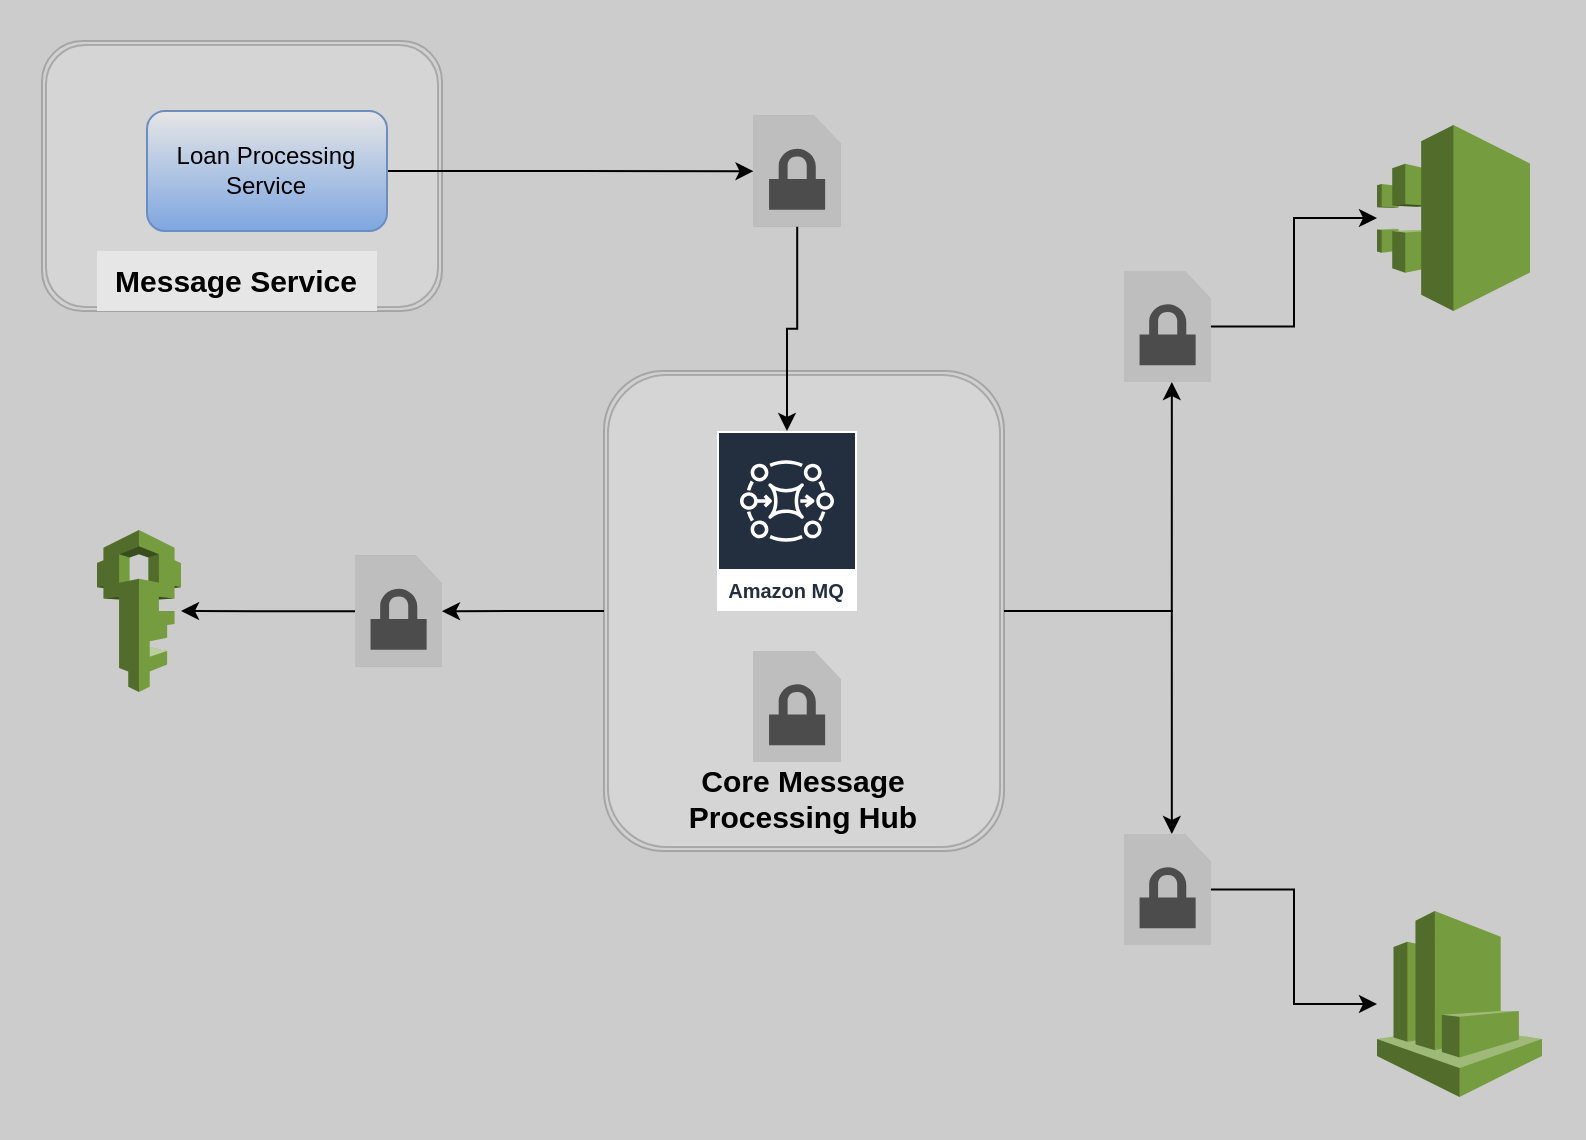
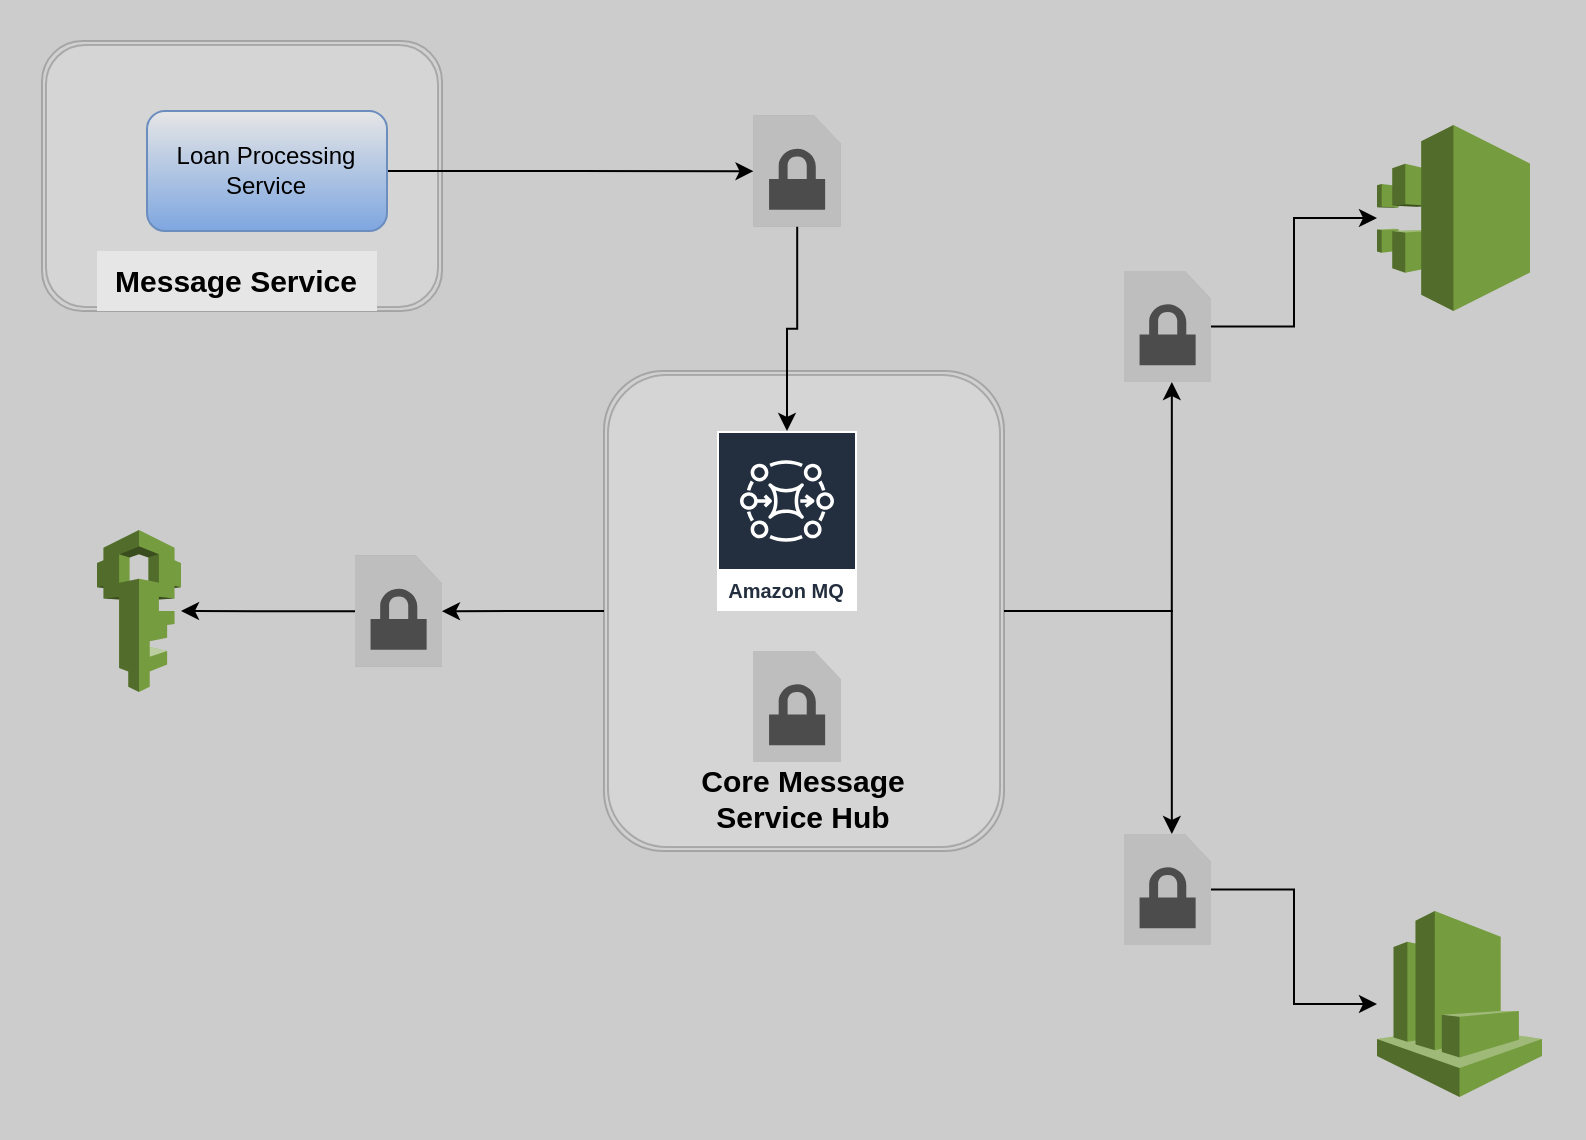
node "Core Message Processing Hub": label "Core Message Processing Hub" -> "Core Message Service Hub"
